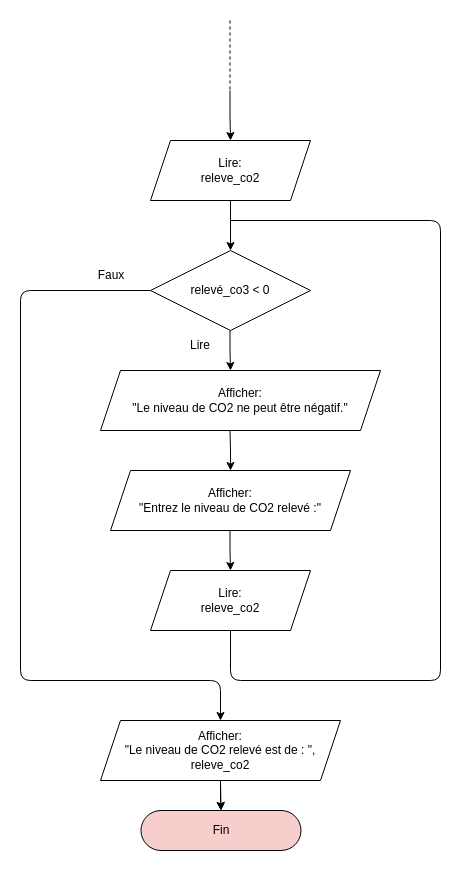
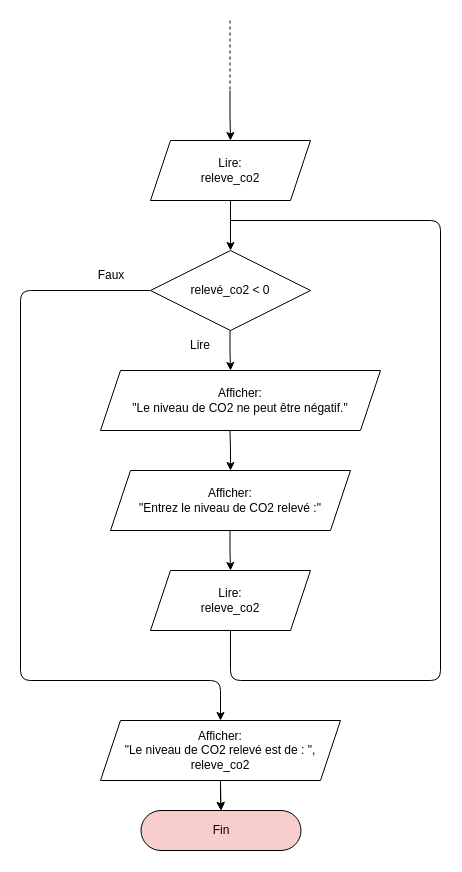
node "relevé_co3 < 0": label "relevé_co3 < 0" -> "relevé_co2 < 0"
